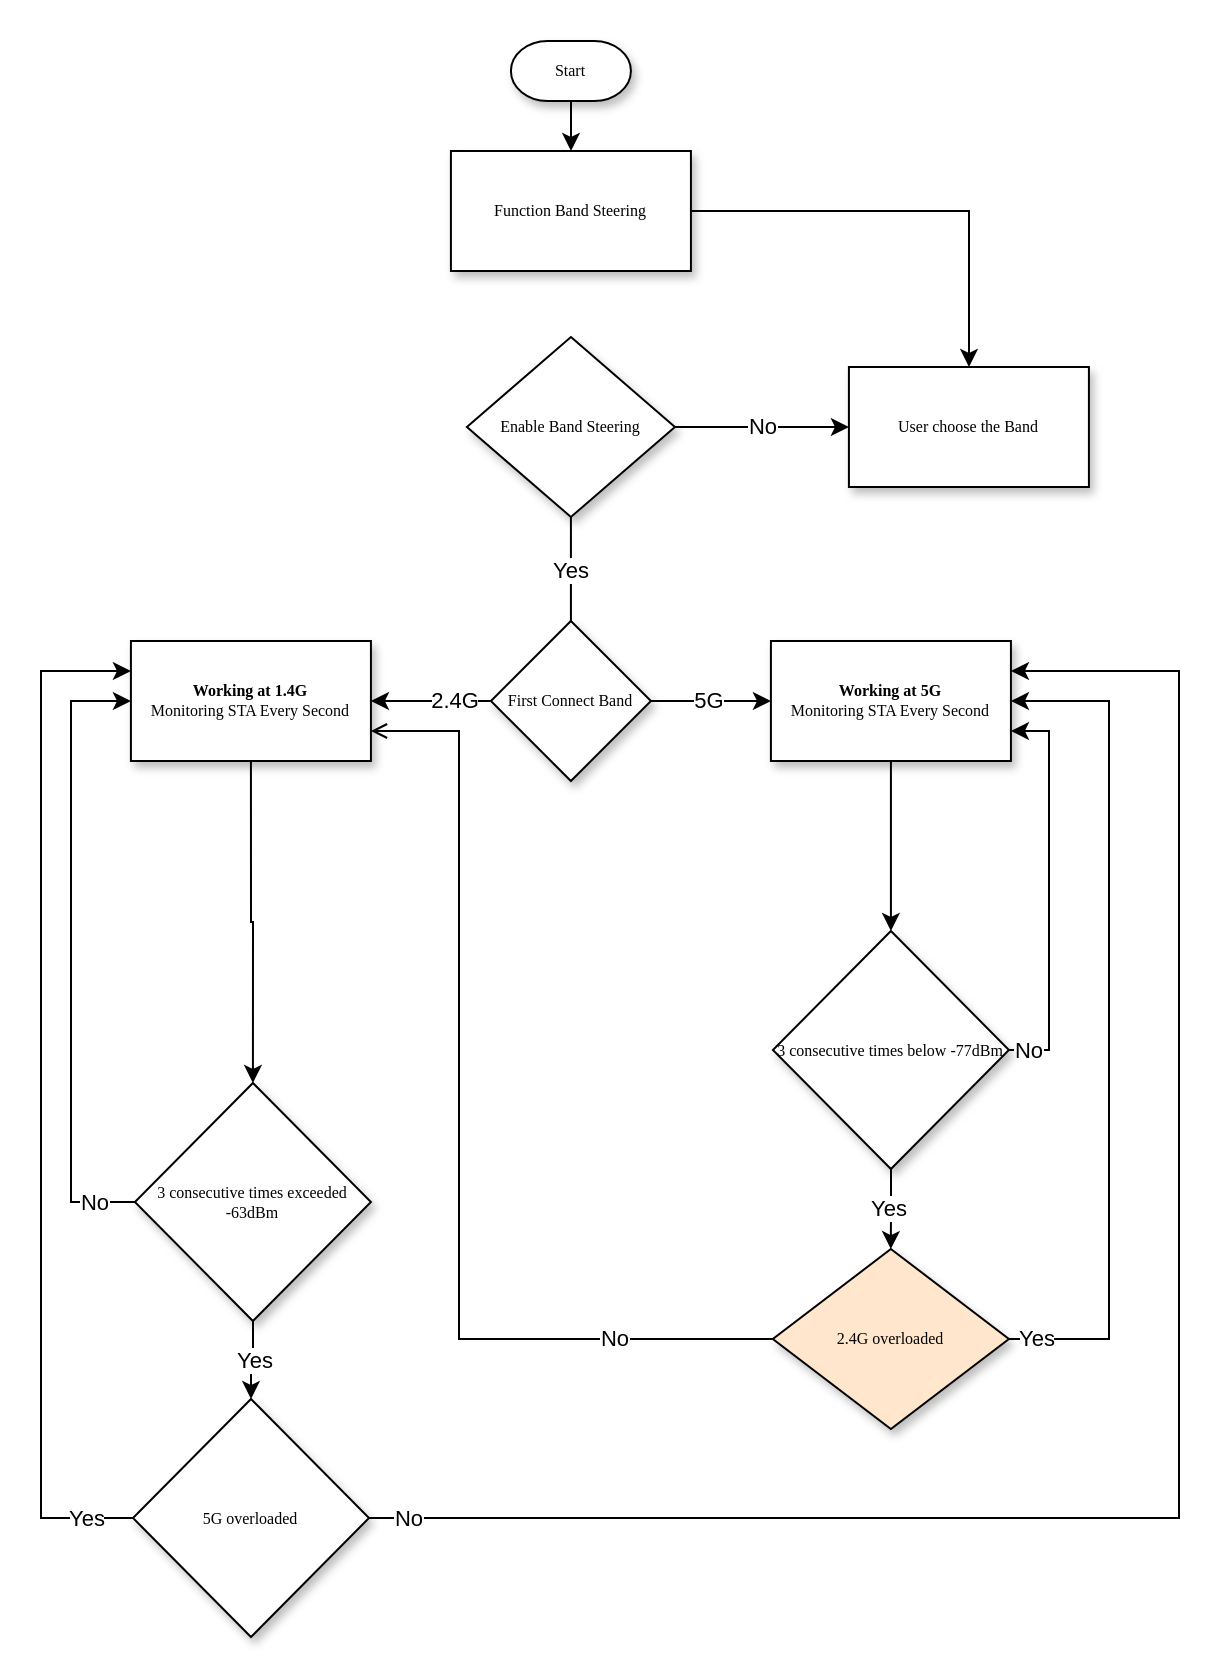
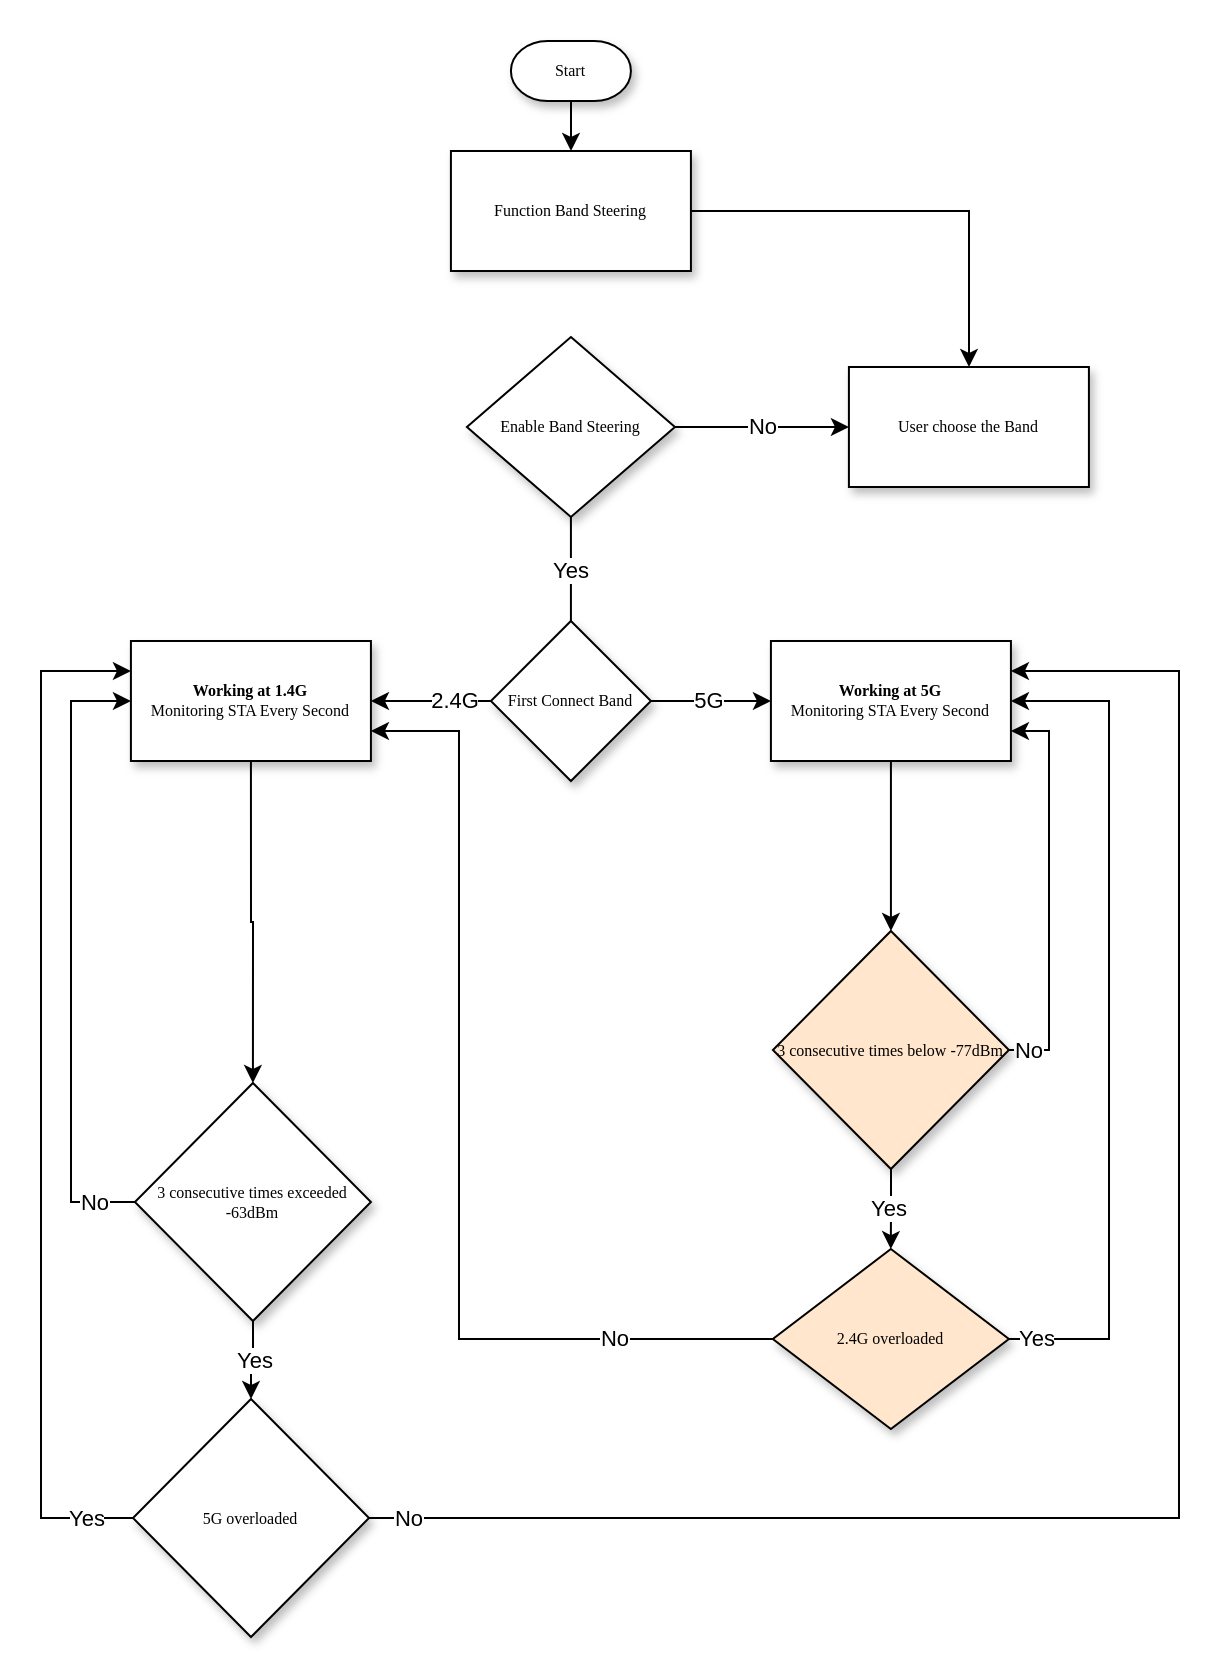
edge "2.4G overloaded" -> "Working at 1.4G Monitoring STA Every Second": arrowhead open -> classic
node "3 consecutive times below -77dBm": fillcolor #ffffff -> #ffe6cc
